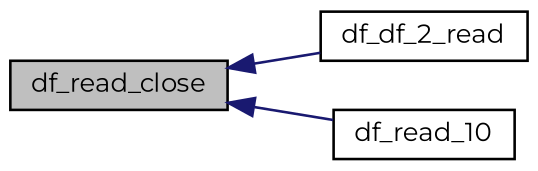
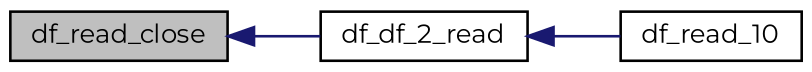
edge "df_read_10" -> "df_read_close": now "df_read_10" -> "df_df_2_read"
